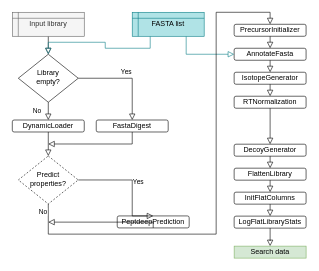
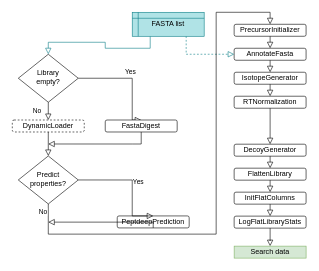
node "Input library": removed
edge "Input library" -> "Library empty?": removed
edge "FASTA list" -> "AnnotateFasta": style solid -> dashed
node "DynamicLoader": style solid -> dashed
node "FastaDigest": moved (132, 126) -> (141, 126)
node "Predict properties?": style dashed -> solid
